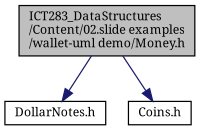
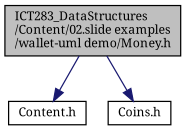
node "DollarNotes.h": label "DollarNotes.h" -> "Content.h"
